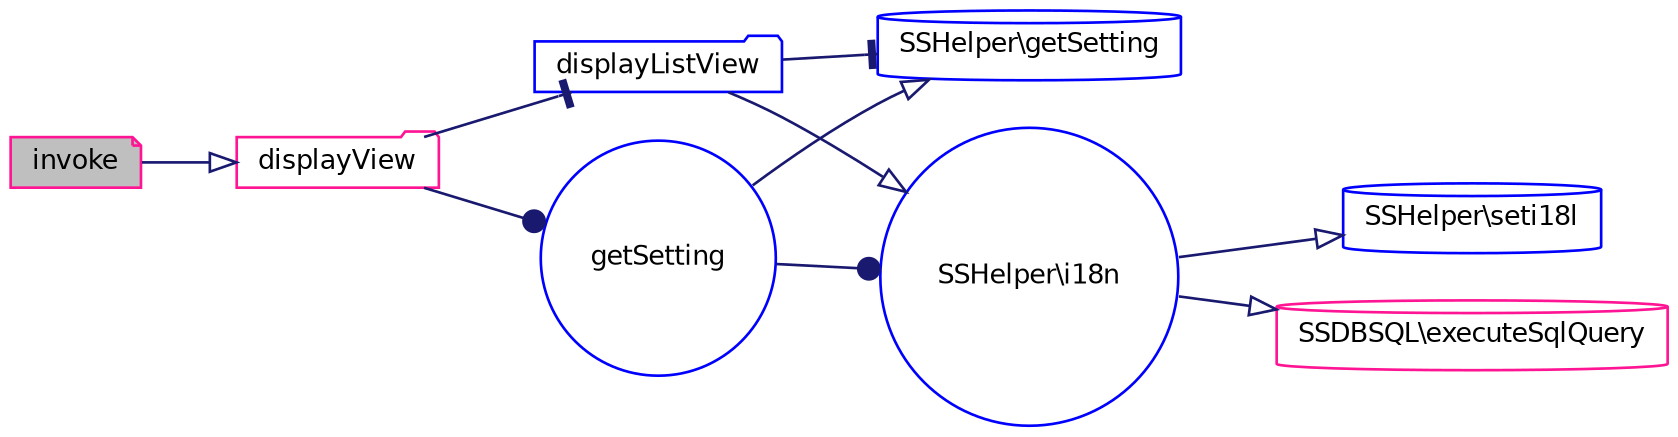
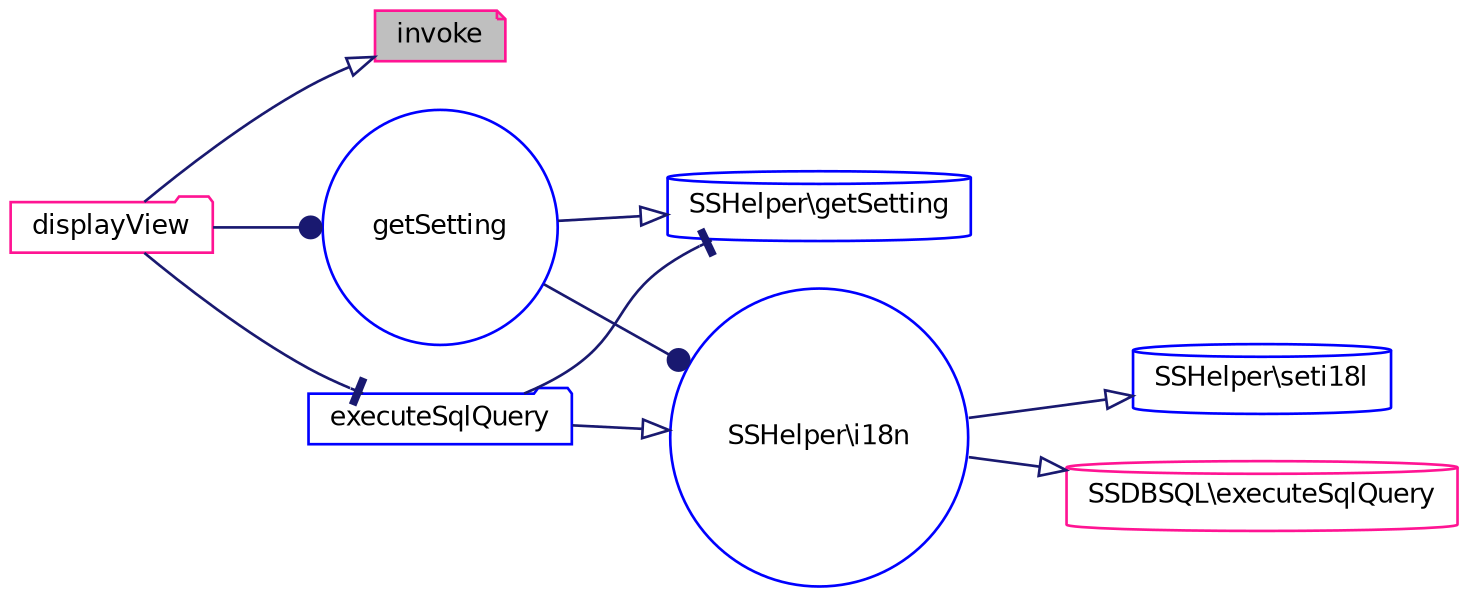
node "displayListView": label "displayListView" -> "executeSqlQuery"
edge "invoke" -> "displayView": reversed
